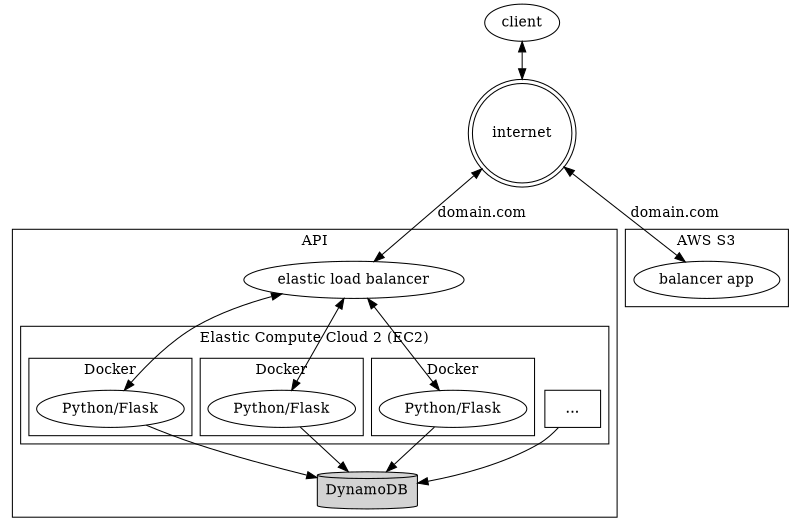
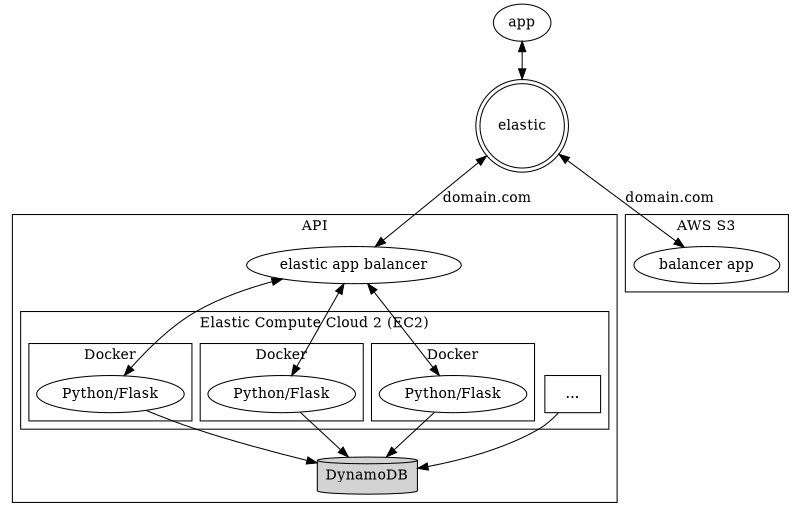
node "client": label "client" -> "app"
node "internet": label "internet" -> "elastic"
node "elastic load balancer": label "elastic load balancer" -> "elastic app balancer"
